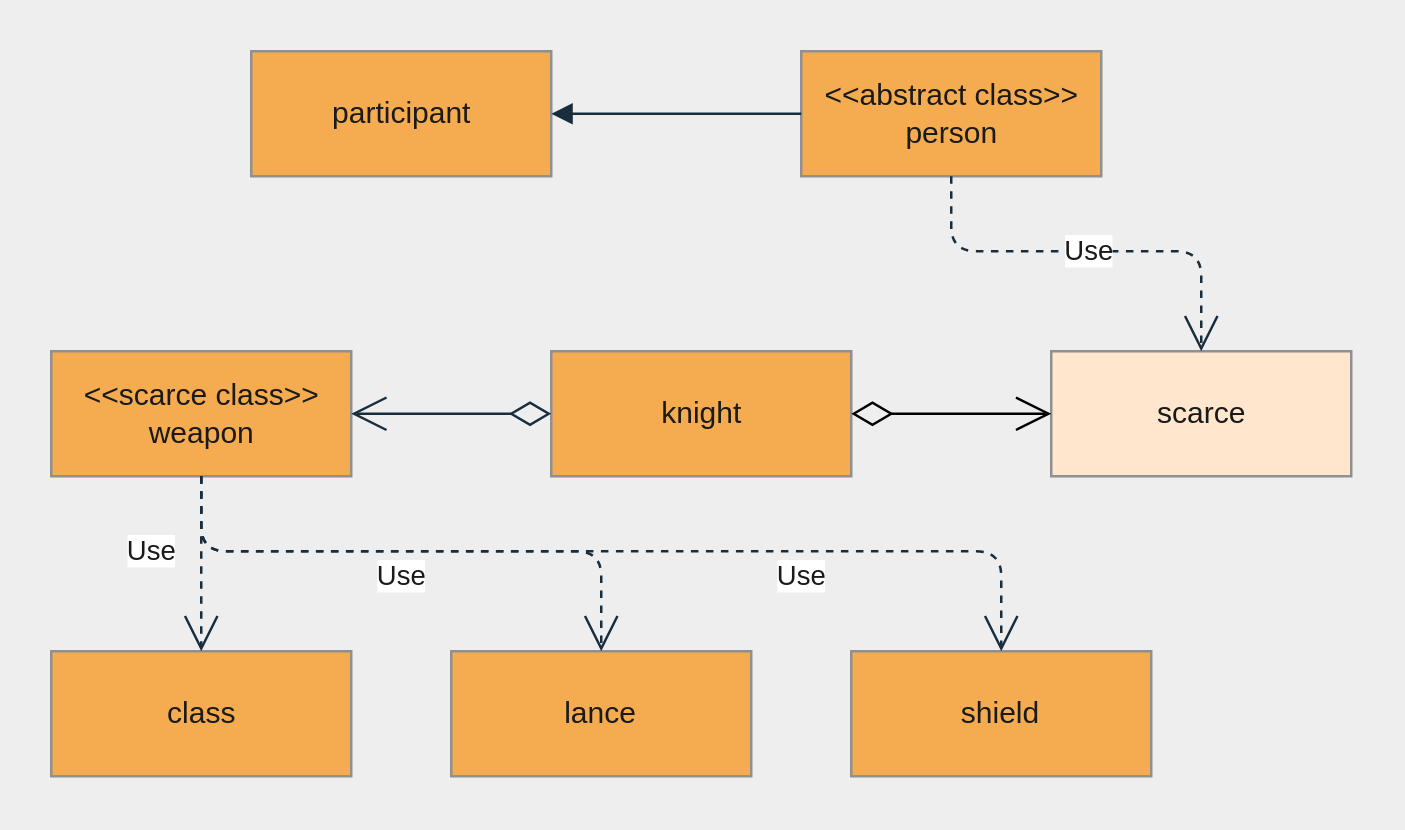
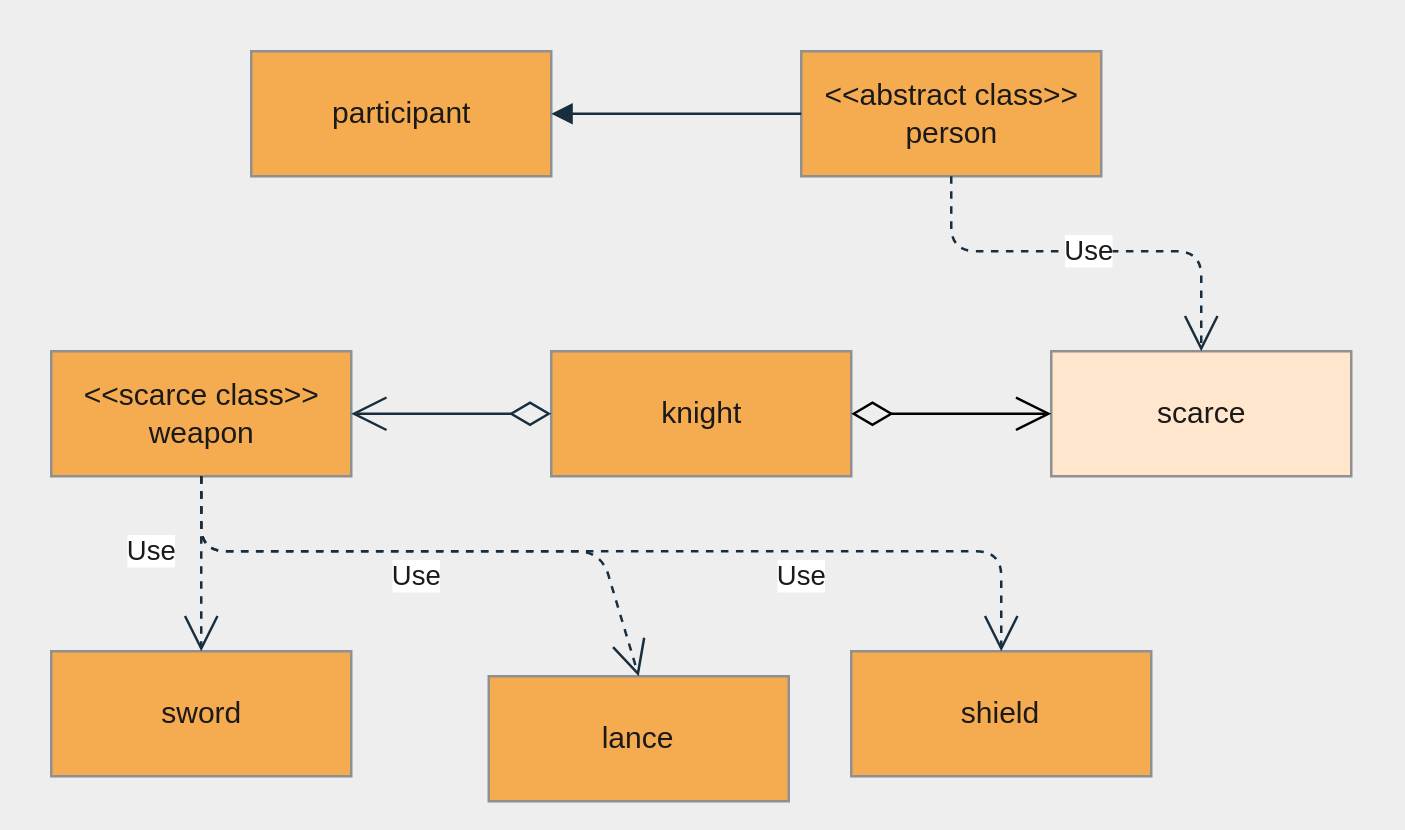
node "class": label "class" -> "sword"
node "lance": moved (601, 714) -> (639, 739)
